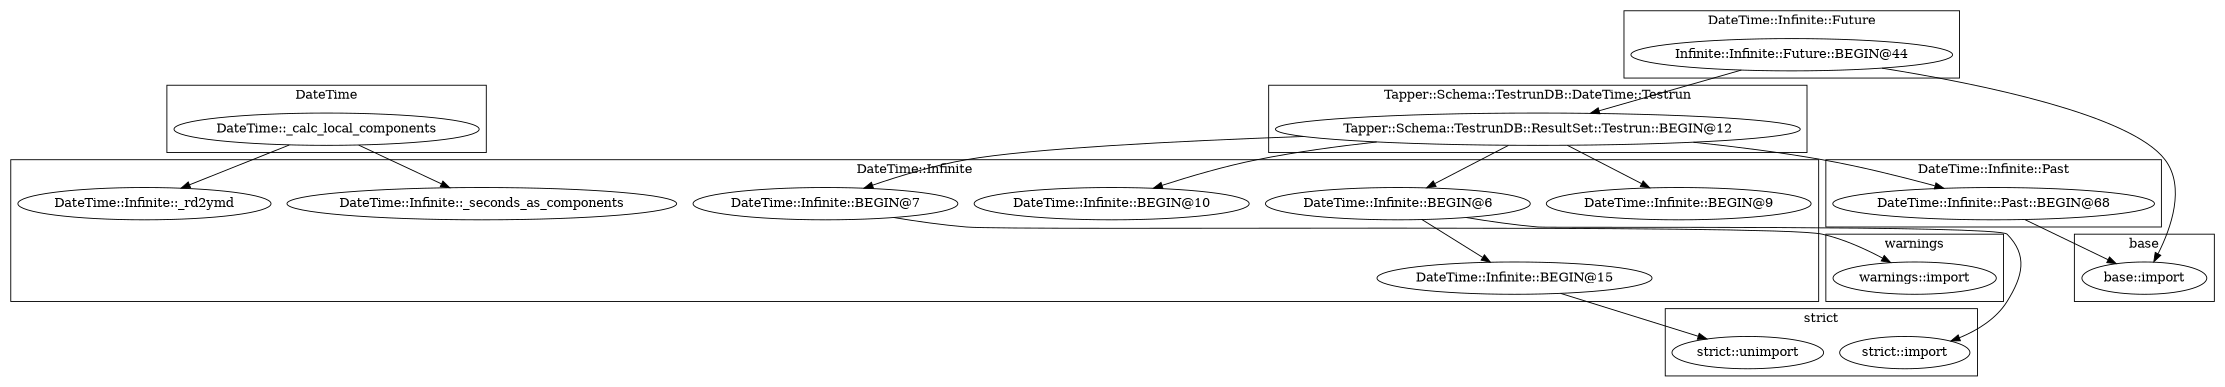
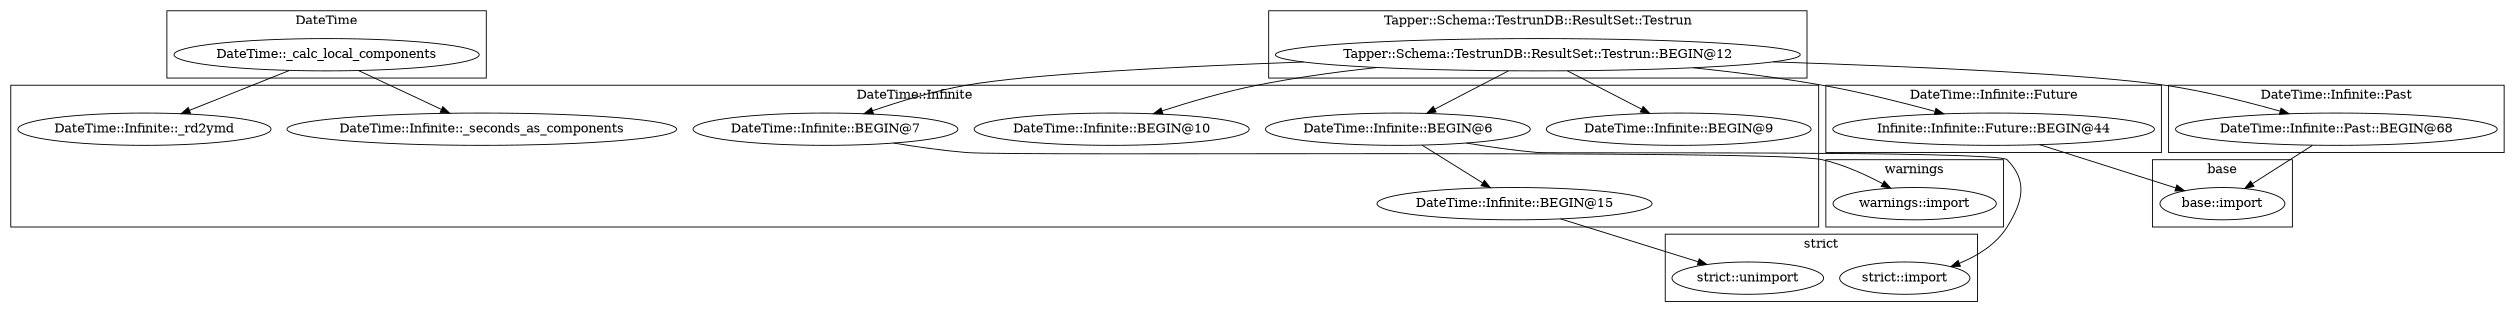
edge "Infinite::Infinite::Future::BEGIN@44" -> "Tapper::Schema::TestrunDB::ResultSet::Testrun::BEGIN@12": reversed
cluster "Tapper::Schema::TestrunDB::DateTime::Testrun": label "Tapper::Schema::TestrunDB::DateTime::Testrun" -> "Tapper::Schema::TestrunDB::ResultSet::Testrun"
